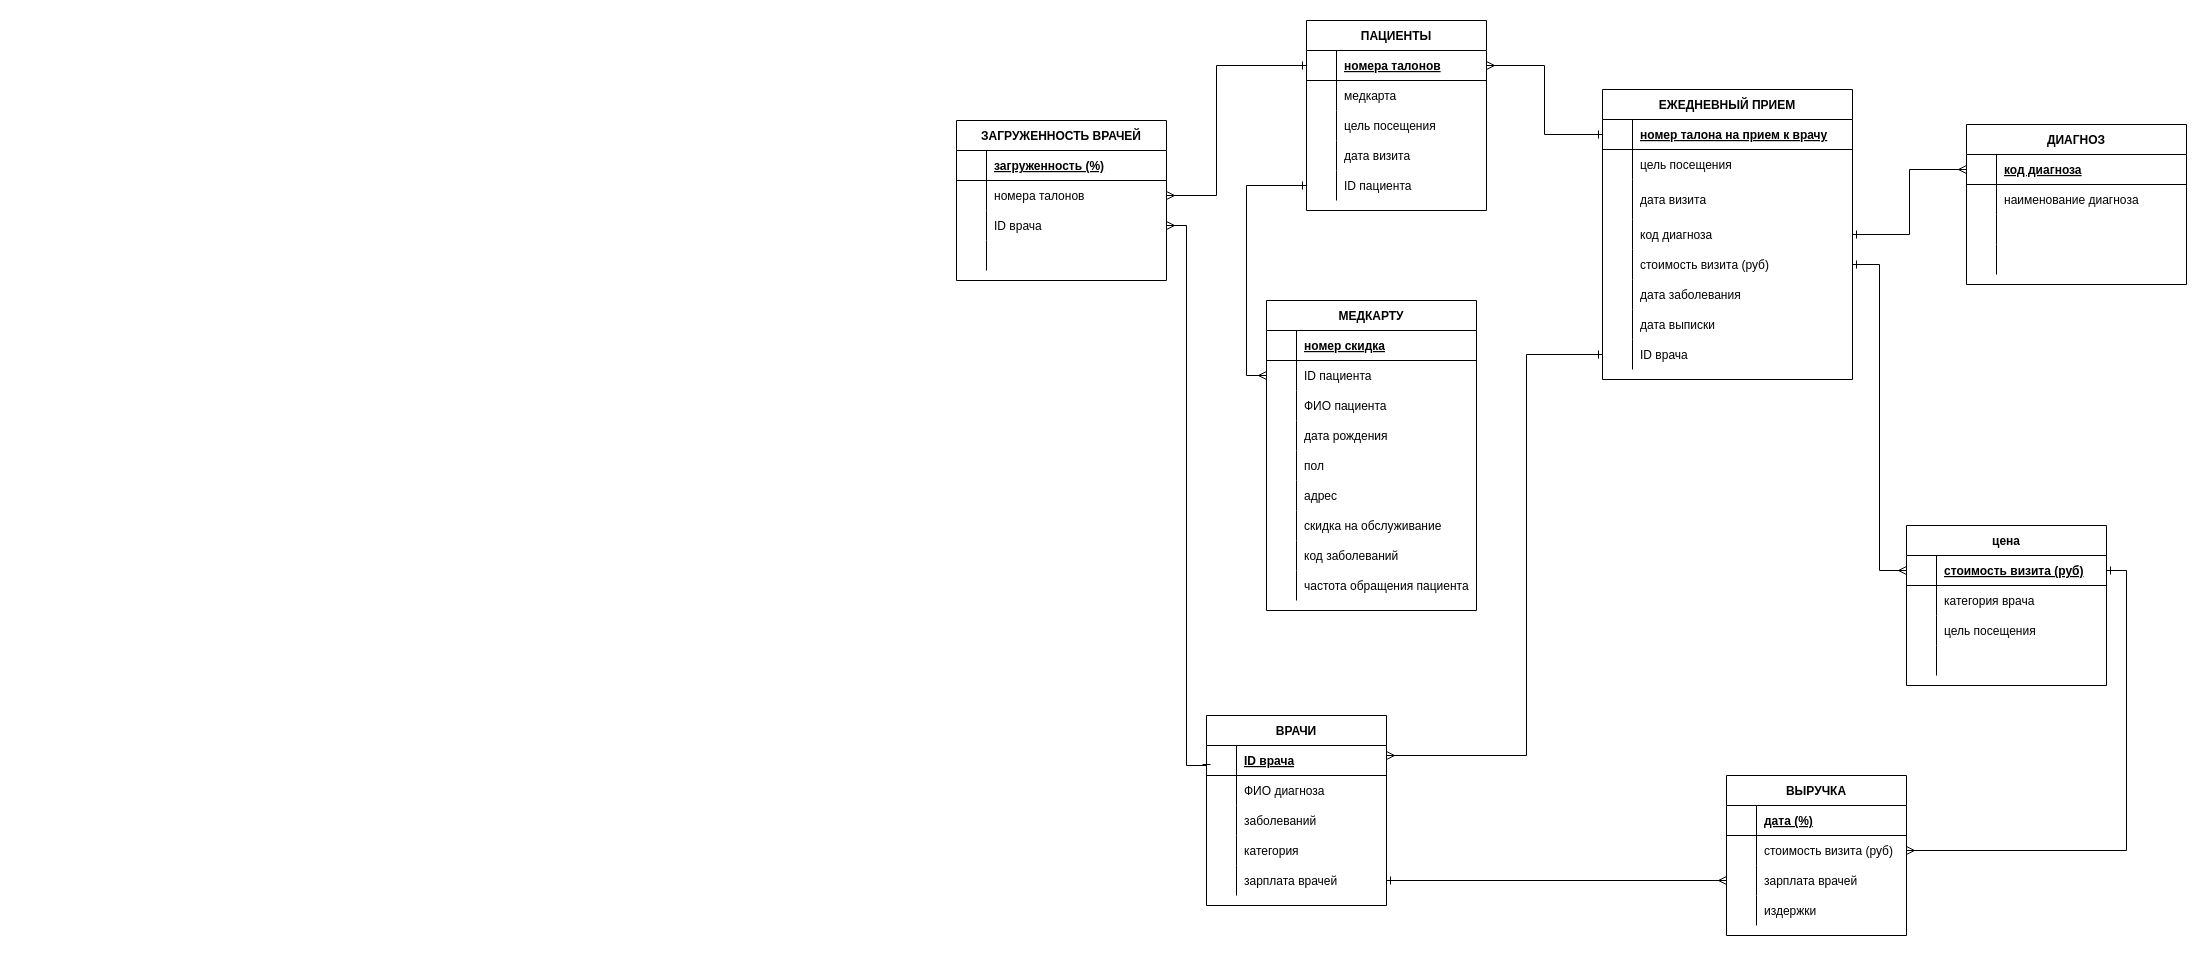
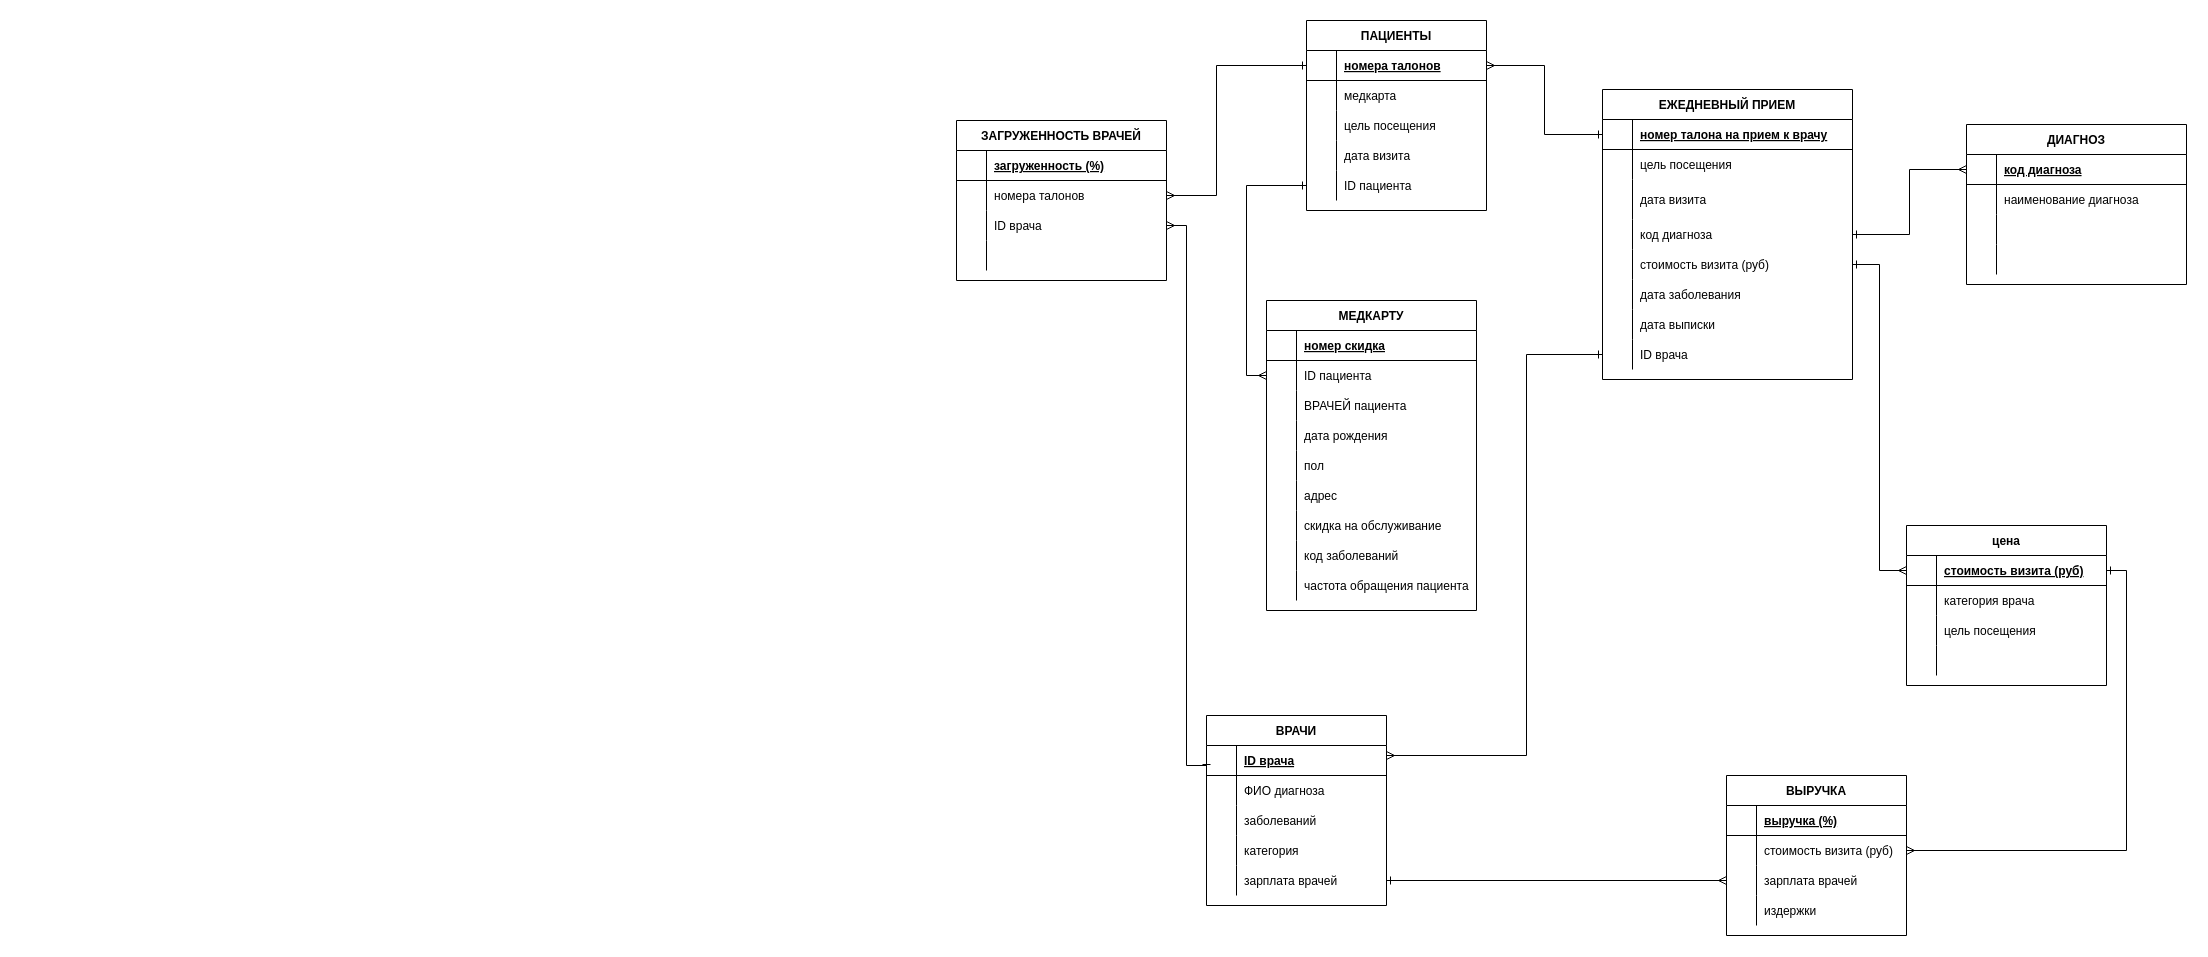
node "ФИО пациента": label "ФИО пациента" -> "ВРАЧЕЙ пациента"
node "дата (%)": label "дата (%)" -> "выручка (%)"
